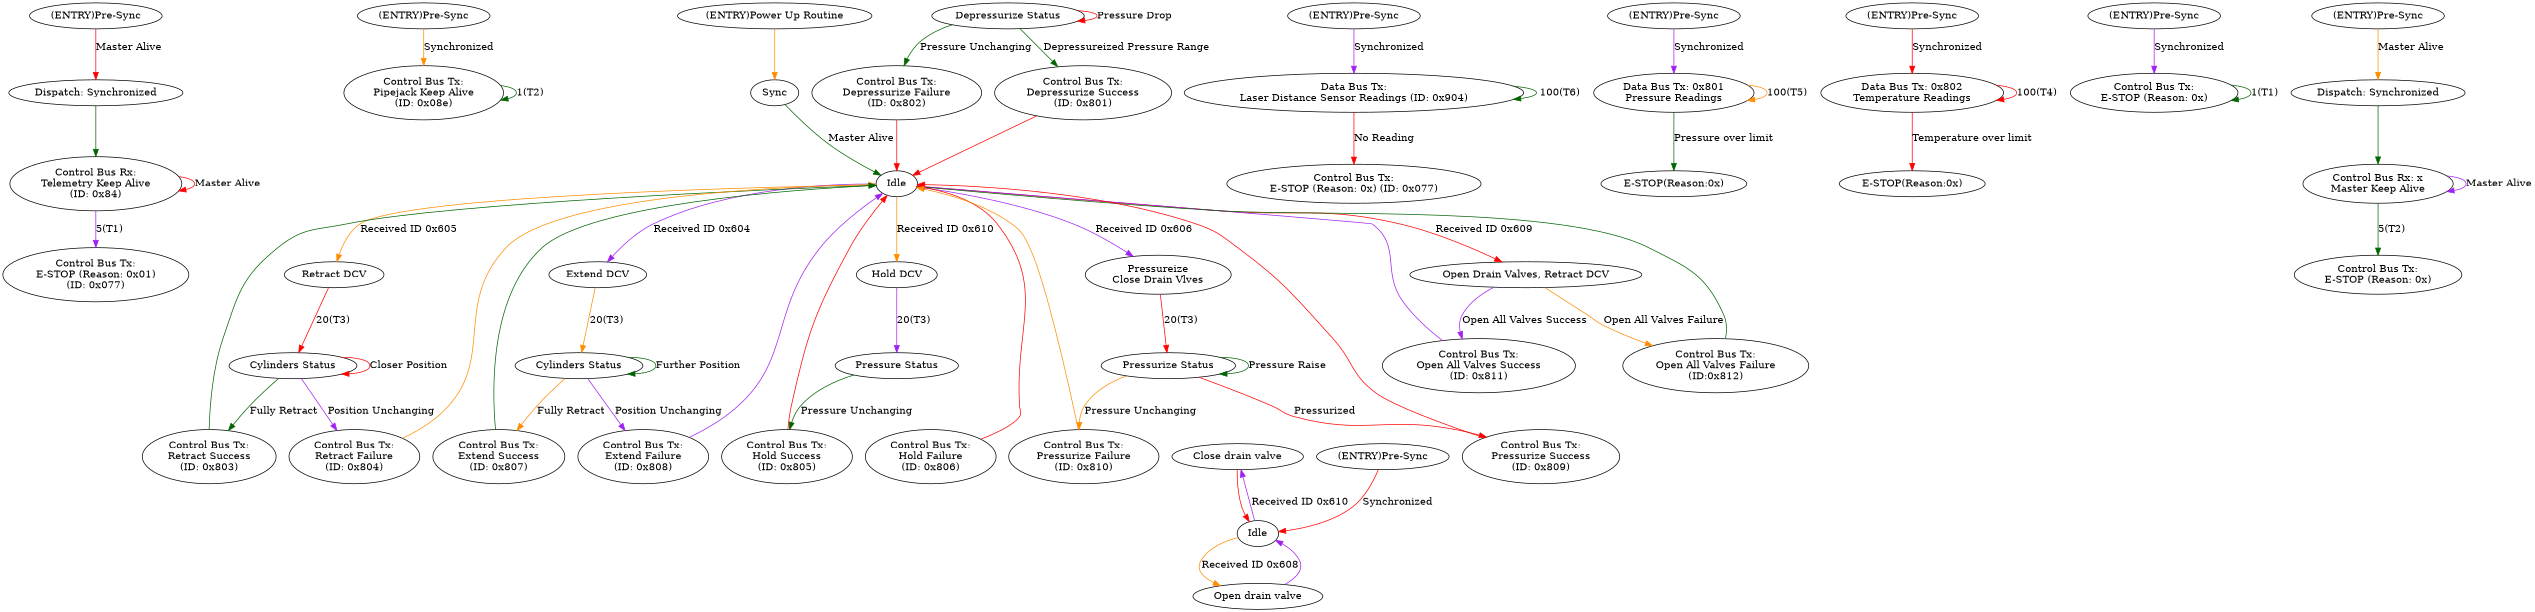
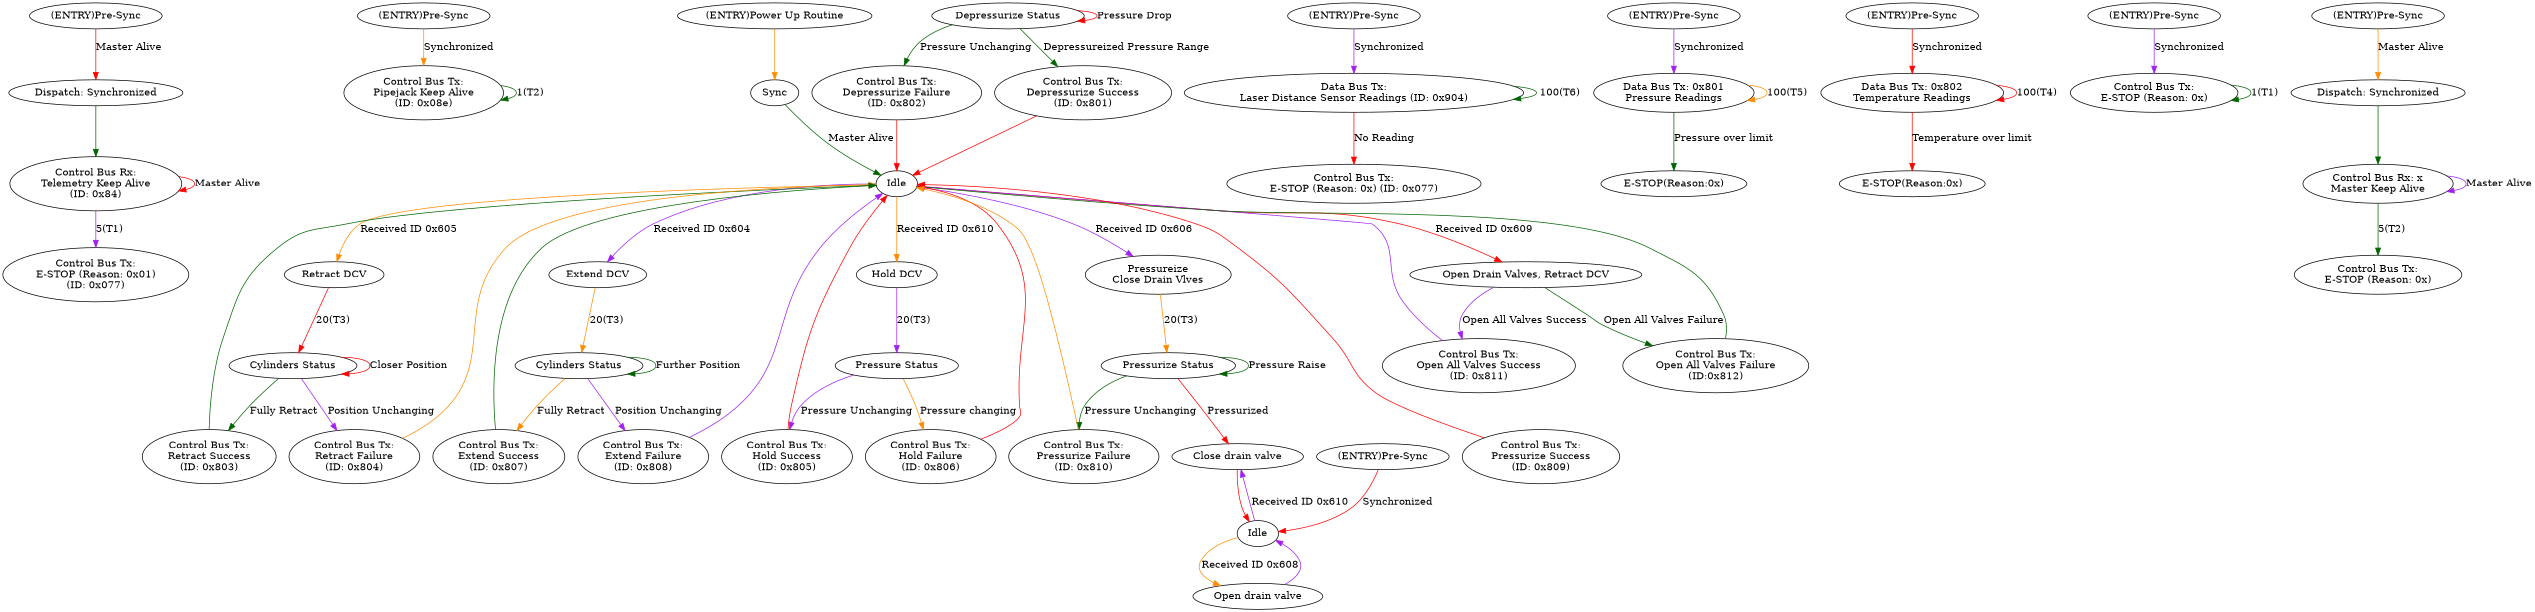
edge "Open Drain Valves, Retract DCV" -> "Control Bus Tx: Open All Valves Failure (ID:0x812)": color darkorange -> darkgreen
edge "Pressureize Close Drain Vlves" -> "Pressurize Status": color red -> darkorange
edge "Pressure Status" -> "Control Bus Tx: Hold Success (ID: 0x805)": color darkgreen -> purple
edge "Pressurize Status" -> "Control Bus Tx: Pressurize Failure (ID: 0x810)": color darkorange -> darkgreen
edge "Pressure Status" -> "Control Bus Tx: Hold Failure (ID: 0x806)": added, label "Pressure changing"
edge "Pressurize Status" -> "Control Bus Tx: Pressurize Success (ID: 0x809)": now "Pressurize Status" -> "Close drain valve"
